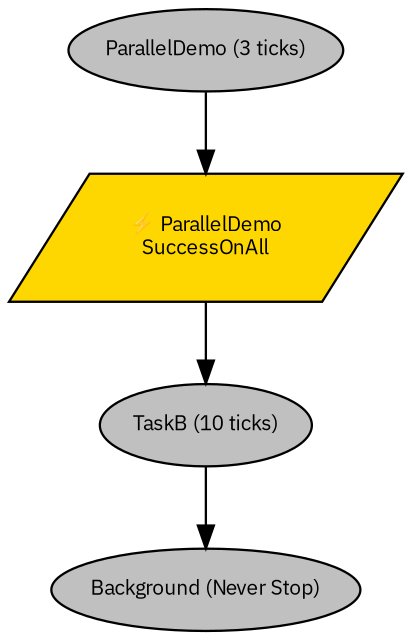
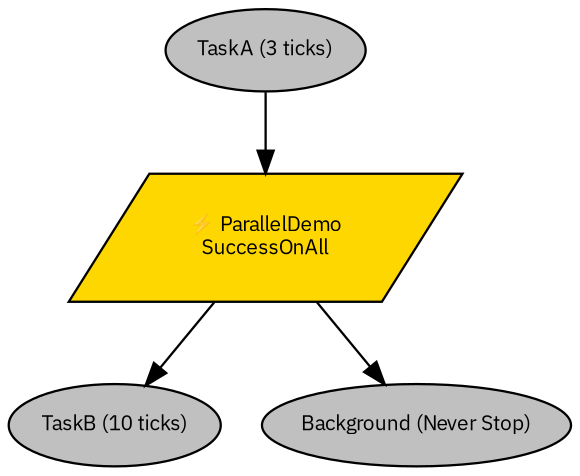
node "ParallelDemo (3 ticks)": label "ParallelDemo (3 ticks)" -> "TaskA (3 ticks)"
edge "TaskB (10 ticks)" -> "Background (Never Stop)": now "⚡ ParallelDemo SuccessOnAll" -> "Background (Never Stop)"
